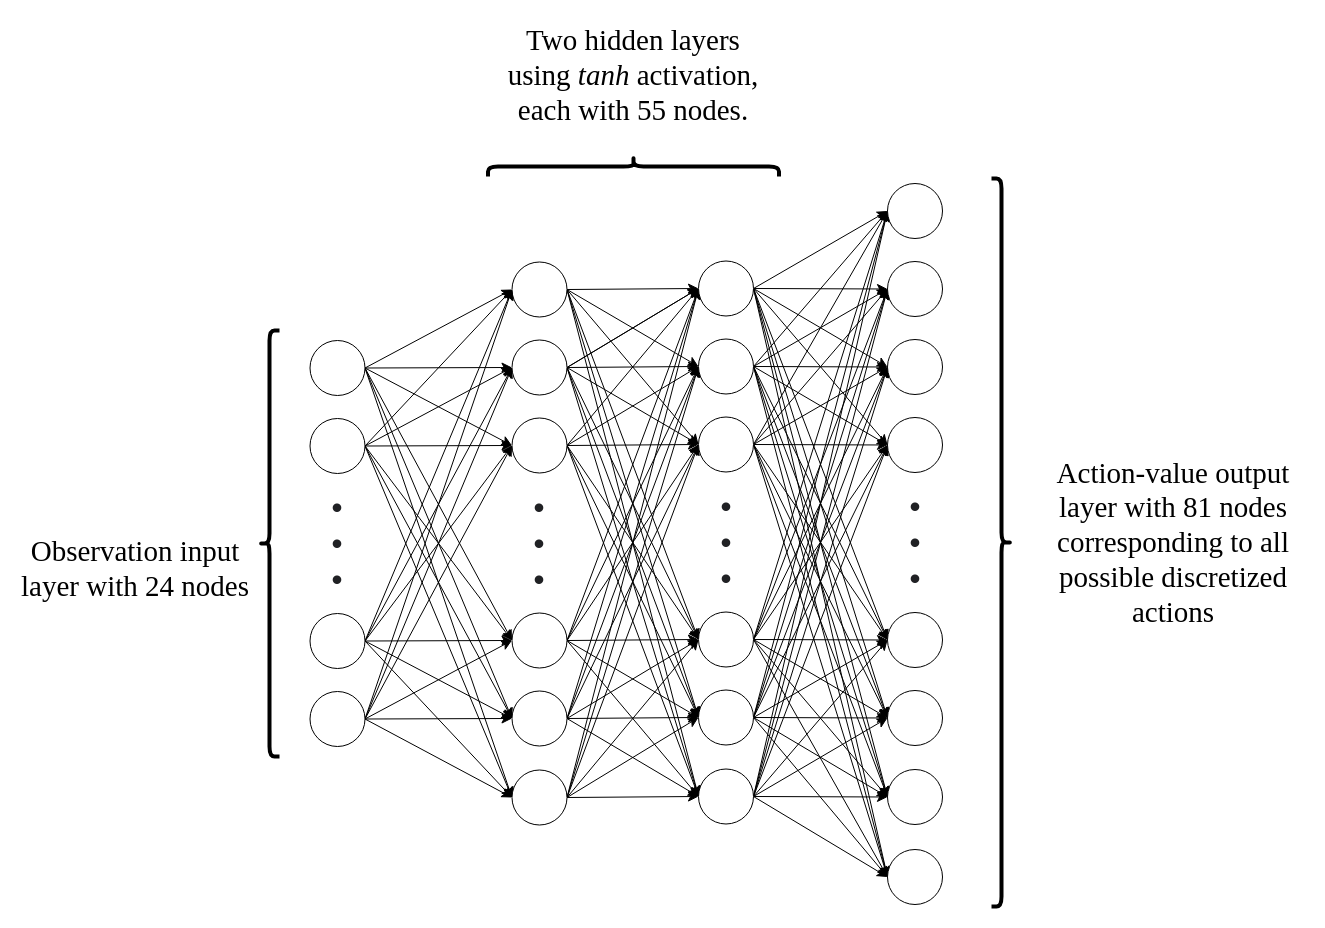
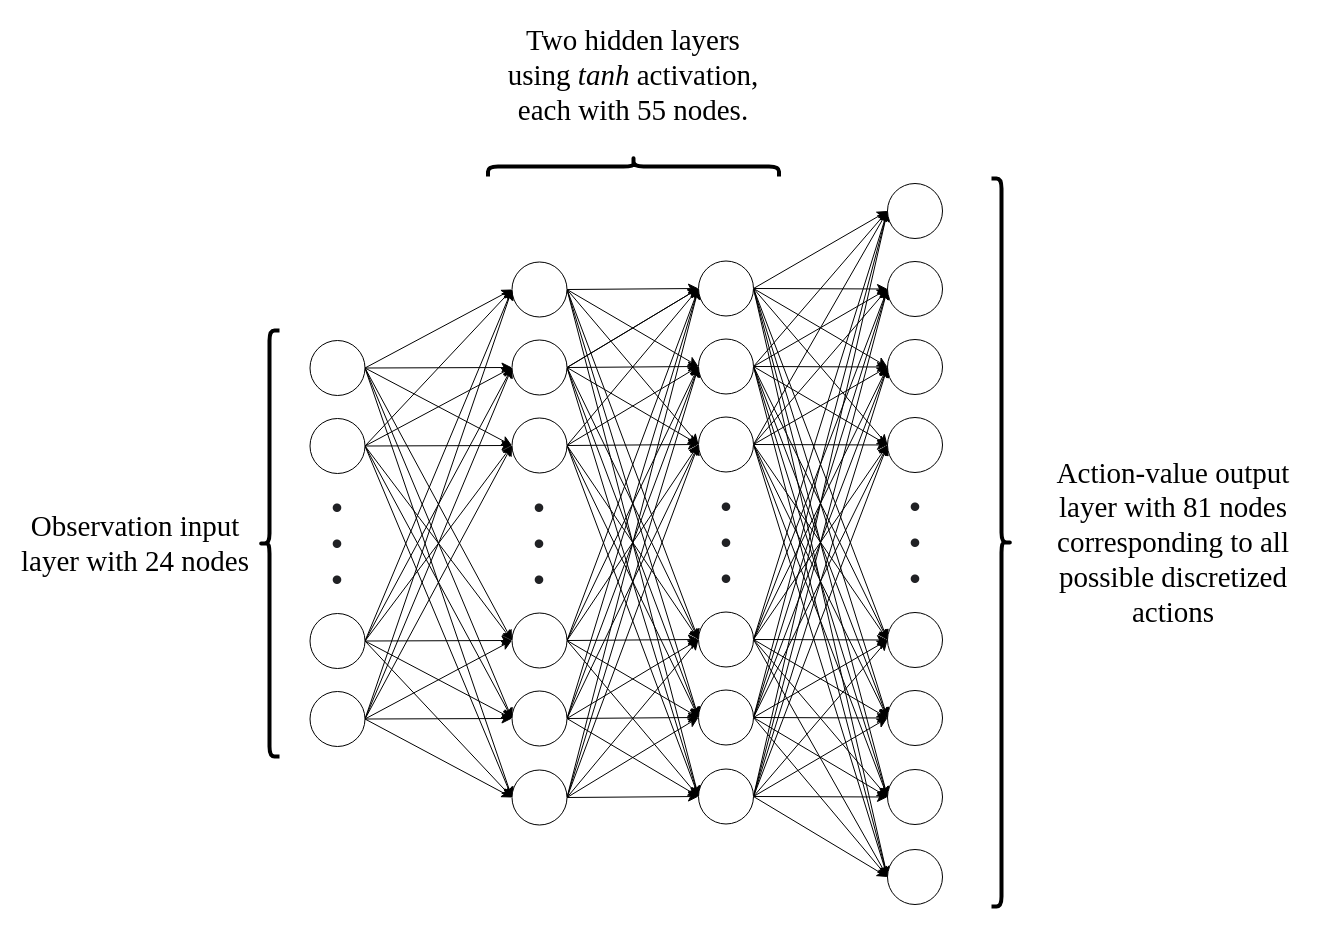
node "Observation input layer with 24 nodes": moved (136, 569) -> (136, 544)
